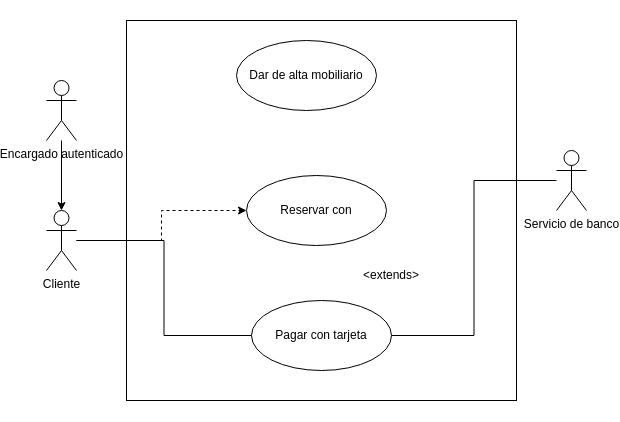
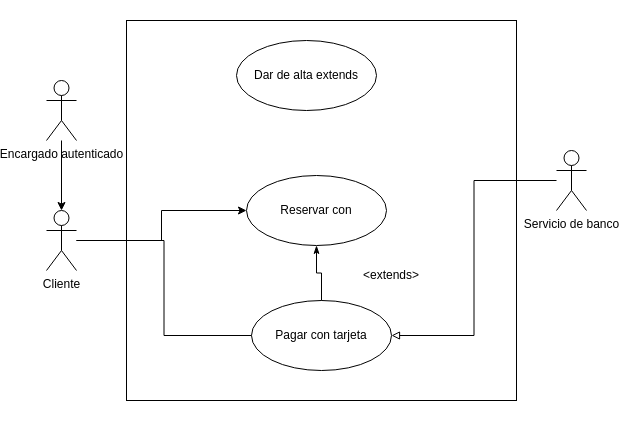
node "Dar de alta mobiliario": label "Dar de alta mobiliario" -> "Dar de alta extends"
edge "Cliente" -> "Reservar con": style dashed -> solid
edge "Pagar con tarjeta" -> "Reservar con": added
edge "Servicio de banco" -- "Pagar con tarjeta": arrowhead none -> block
